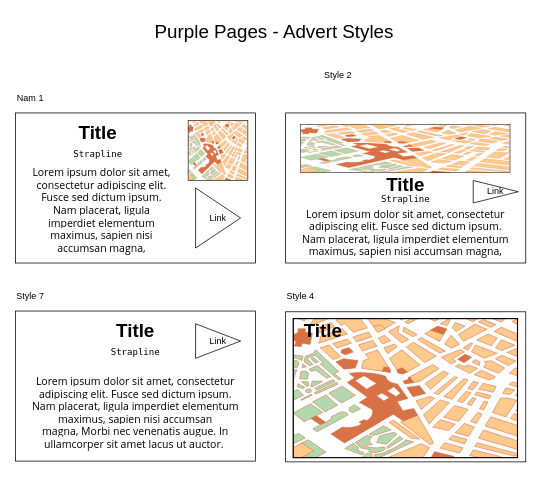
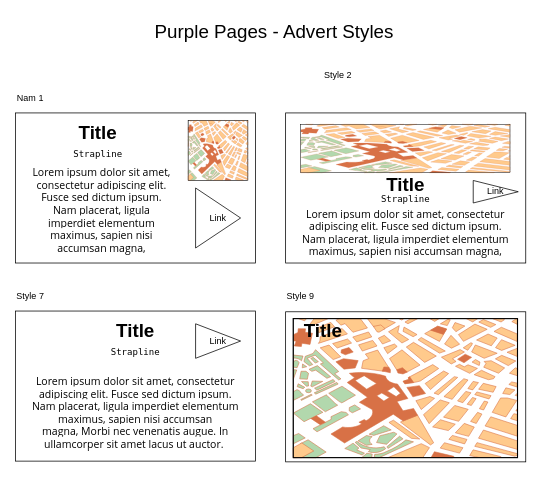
node "Style 4": label "Style 4" -> "Style 9"
